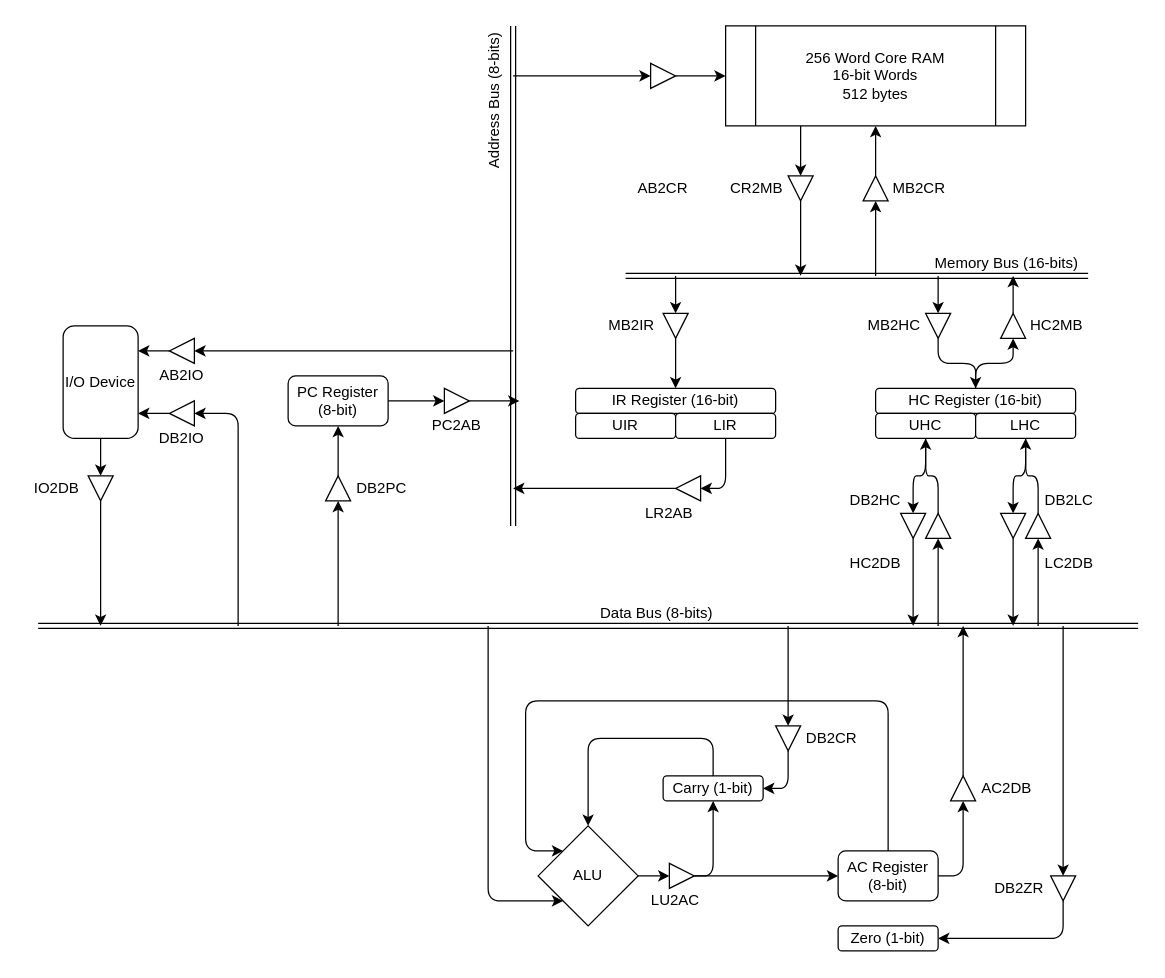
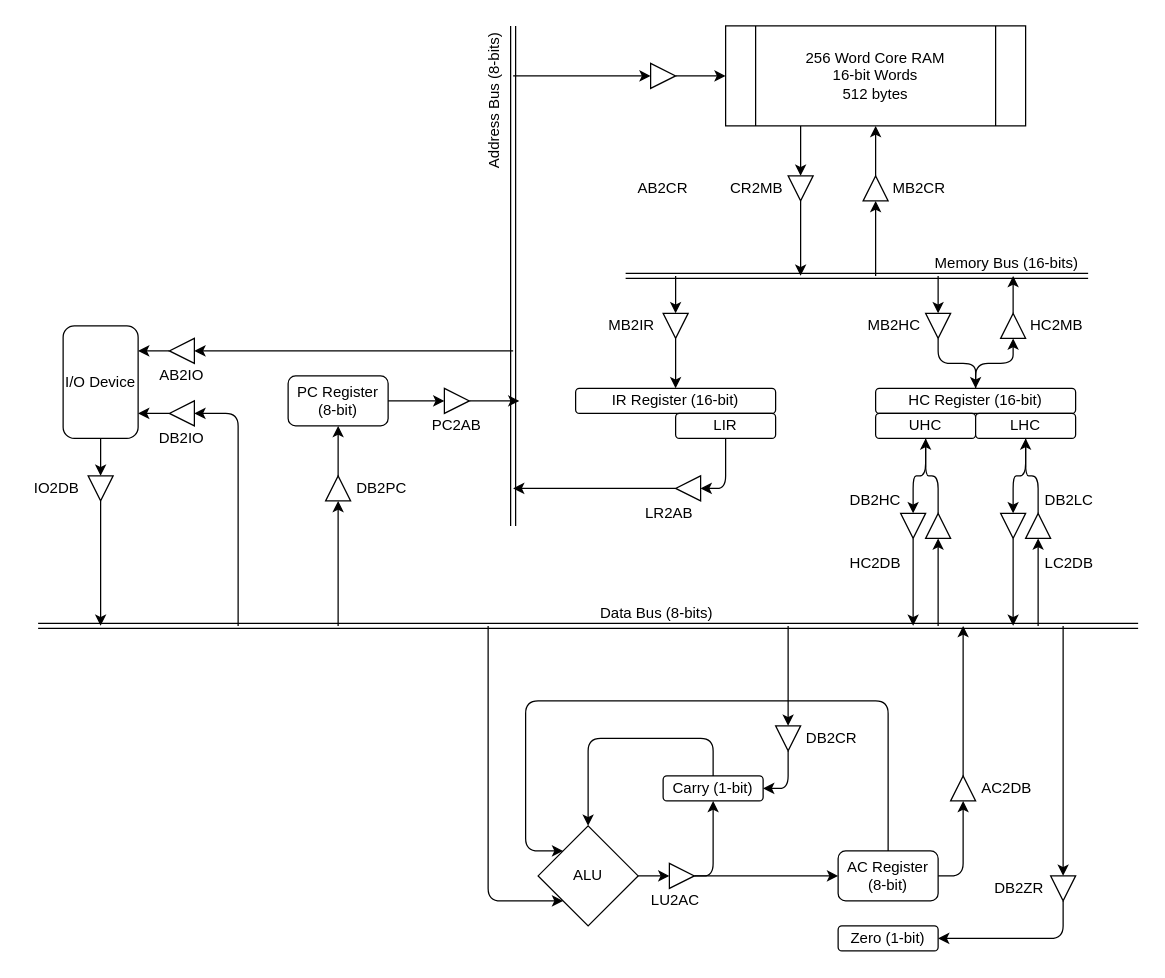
node "UIR": removed
